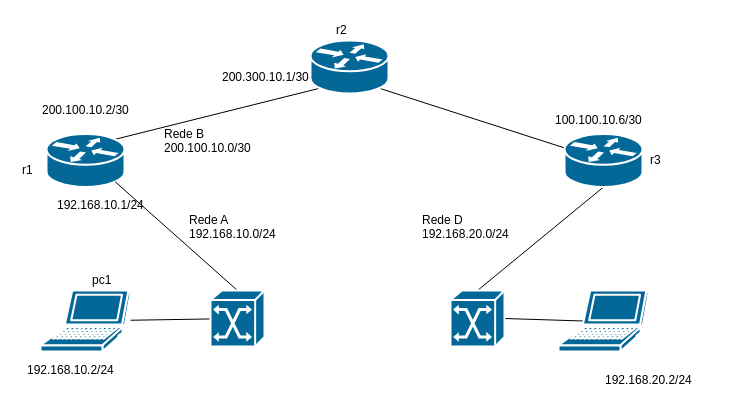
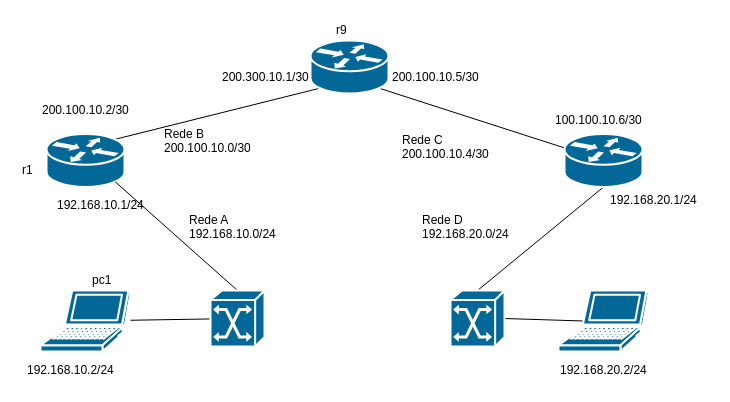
node "r2": label "r2" -> "r9"
node "200.100.10.5/30": added
node "Rede C 200.100.10.4/30": added
node "r3": removed
node "192.168.20.1/24": added
node "192.168.20.2/24": moved (654, 381) -> (609, 371)
